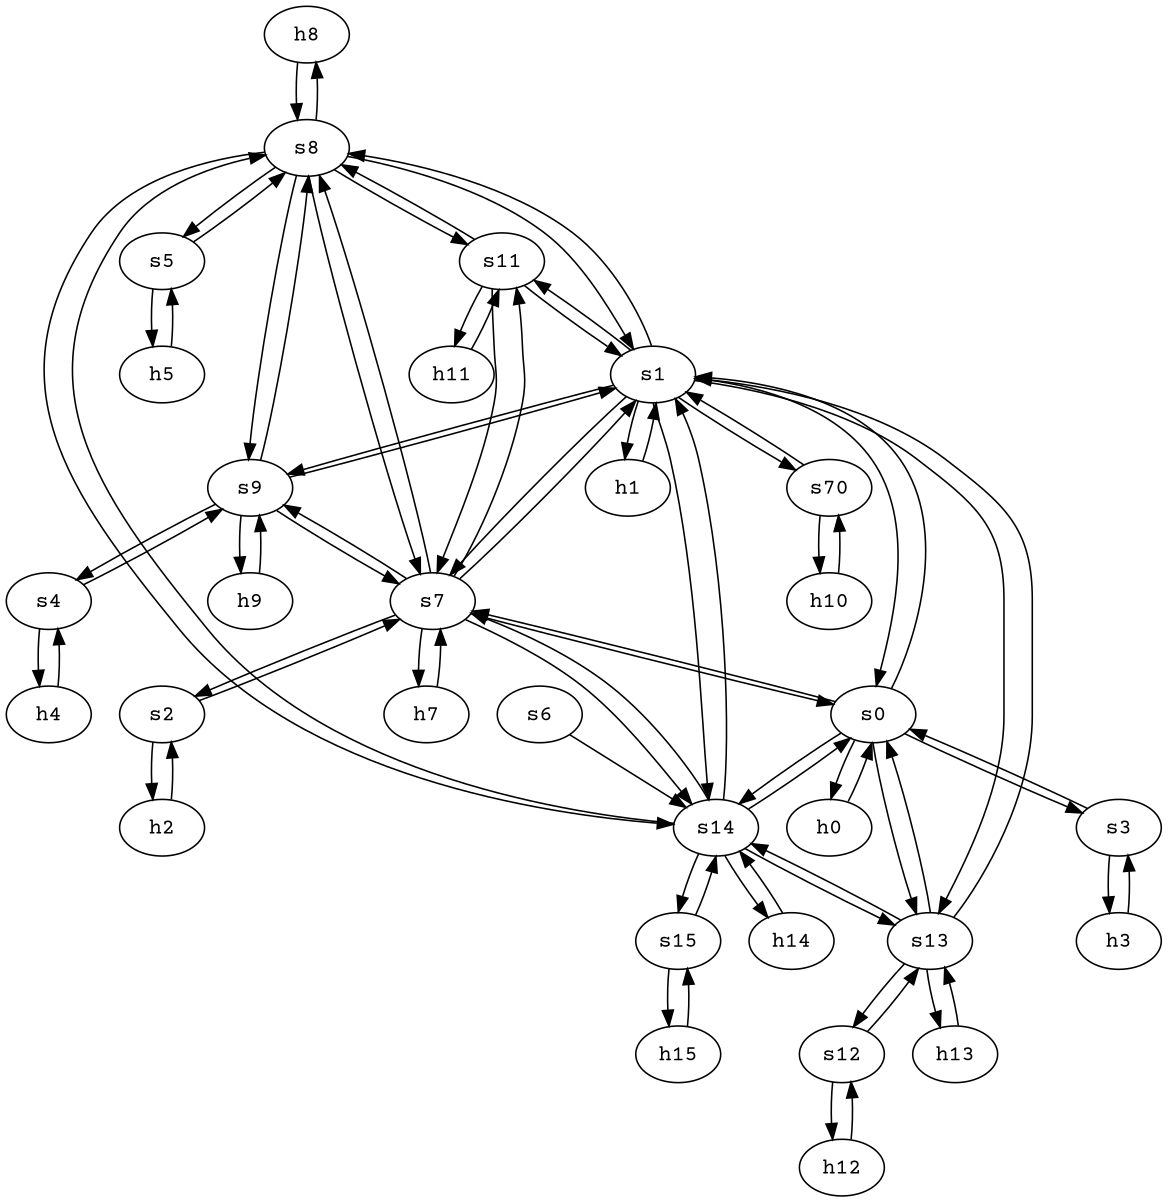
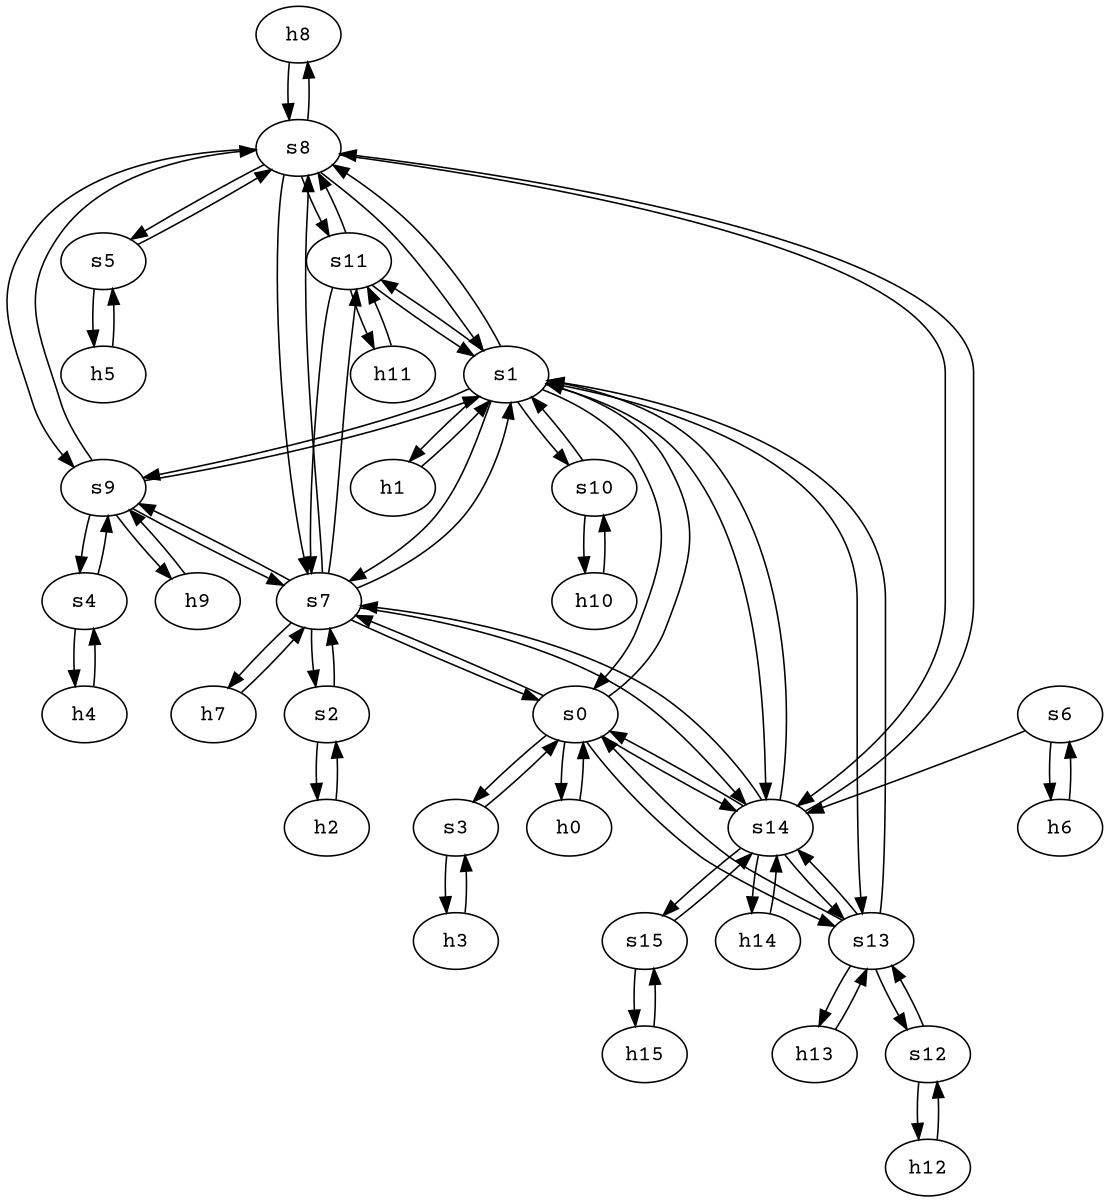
node "s70": label "s70" -> "s10"
node "h6": added
